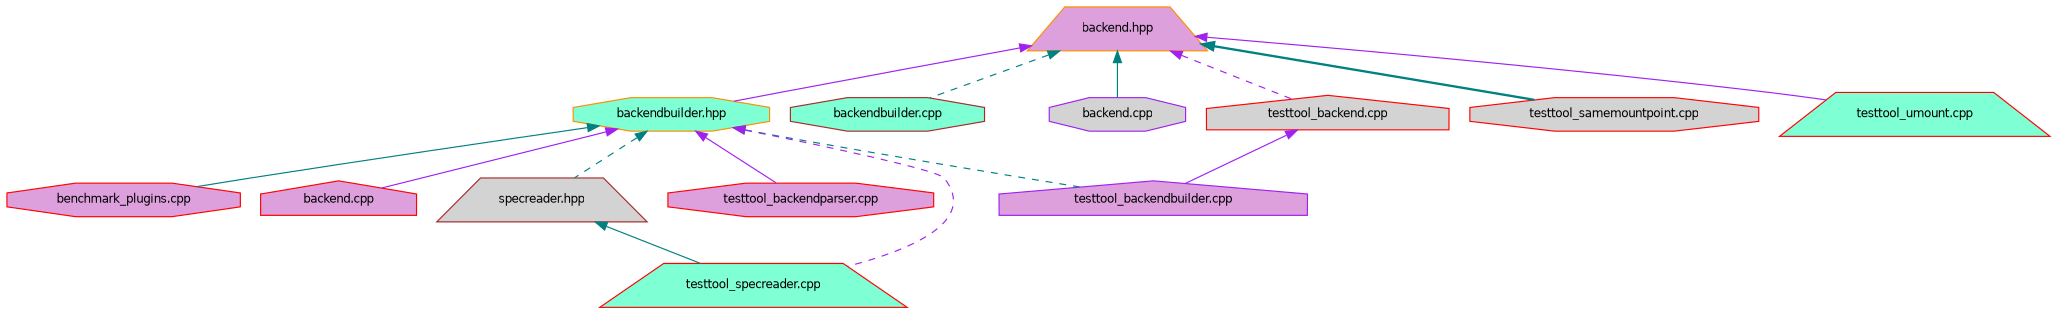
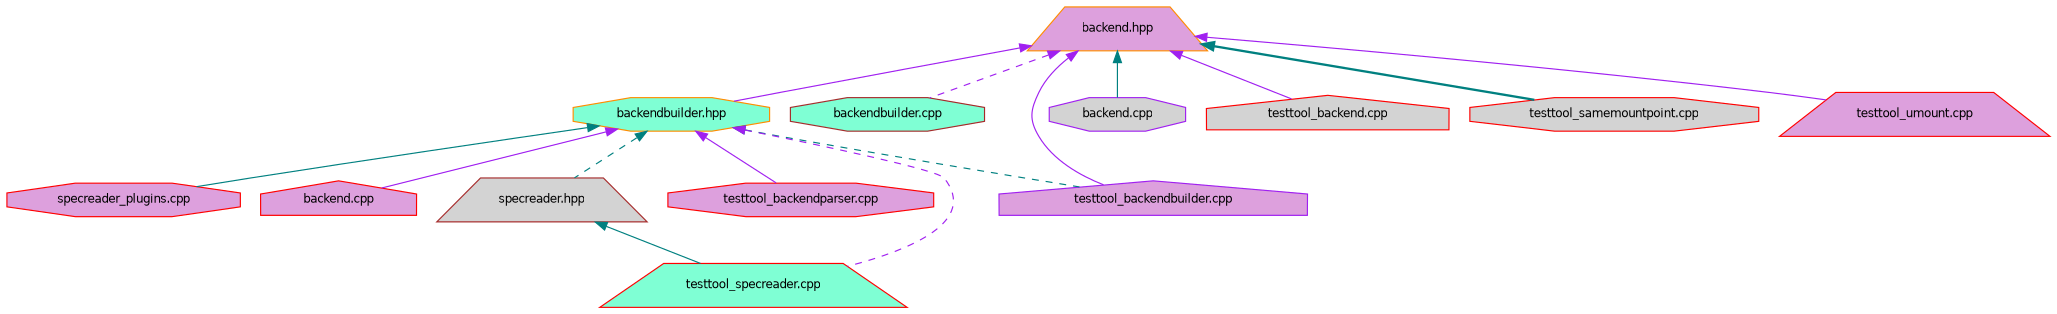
edge "backendbuilder.cpp" -> "backend.hpp": color teal -> purple
edge "testtool_backend.cpp" -> "backend.hpp": style dashed -> solid
node "testtool_umount.cpp": fillcolor aquamarine -> plum
edge "testtool_backendbuilder.cpp" -> "testtool_backend.cpp": now "testtool_backendbuilder.cpp" -> "backend.hpp"
node "benchmark_plugins.cpp": label "benchmark_plugins.cpp" -> "specreader_plugins.cpp"
